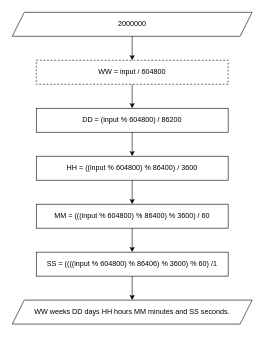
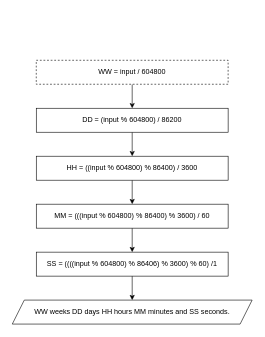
node "2000000": removed
edge "2000000" -> "WW = input / 604800": removed
